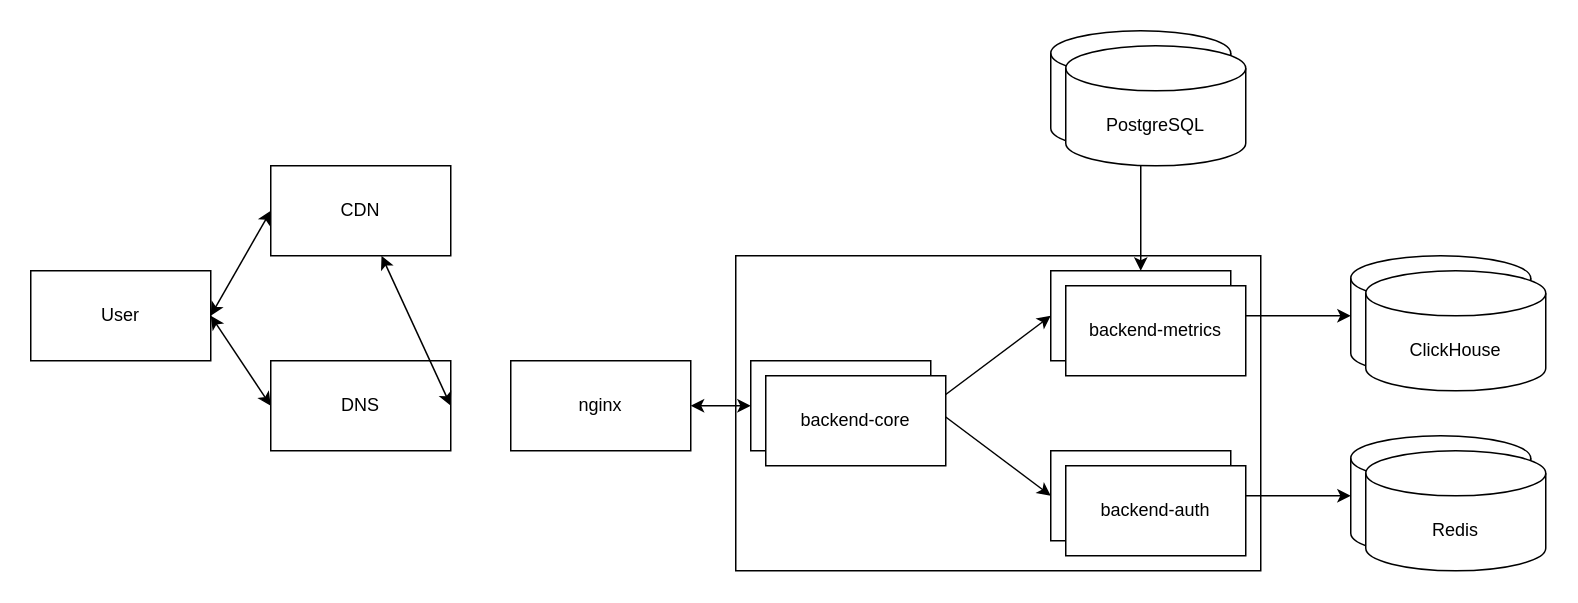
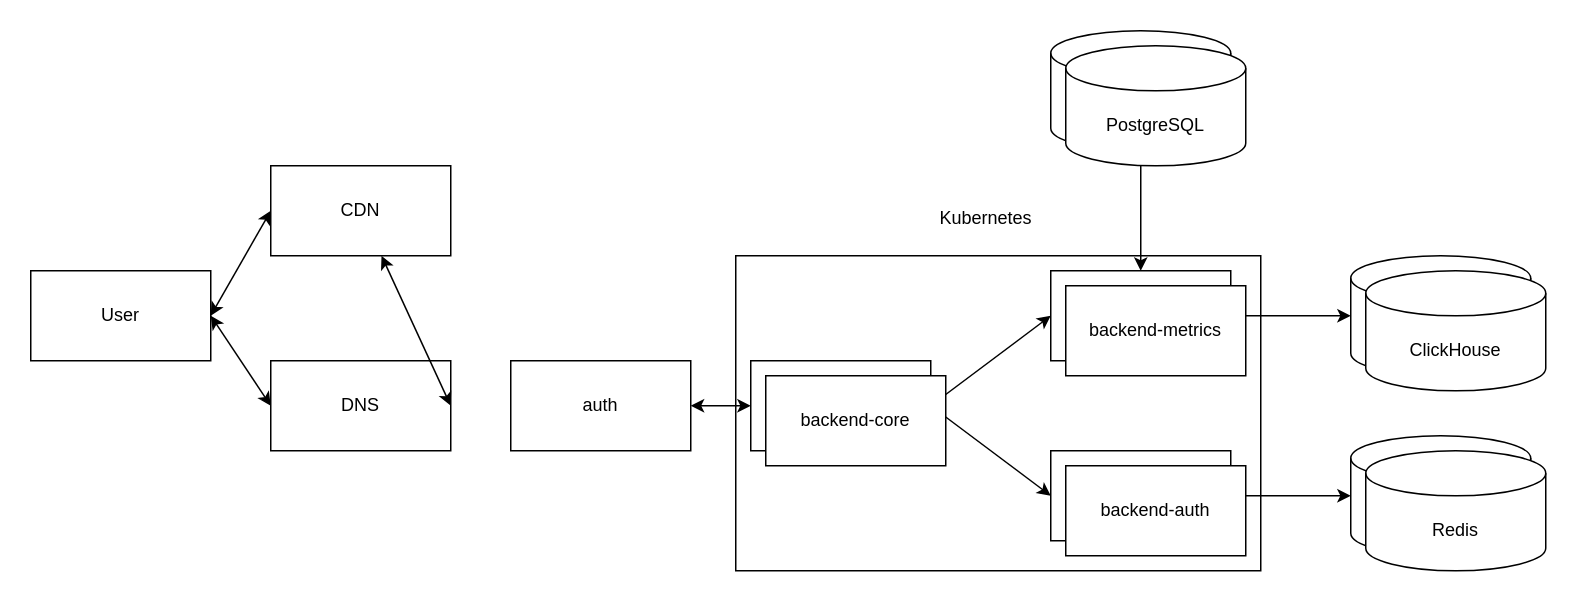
node "Kubernetes": added
node "nginx": label "nginx" -> "auth"
